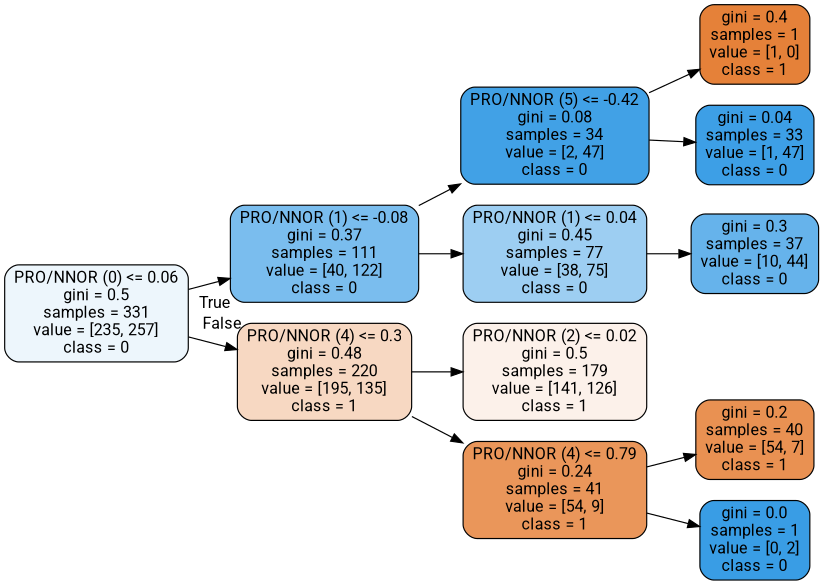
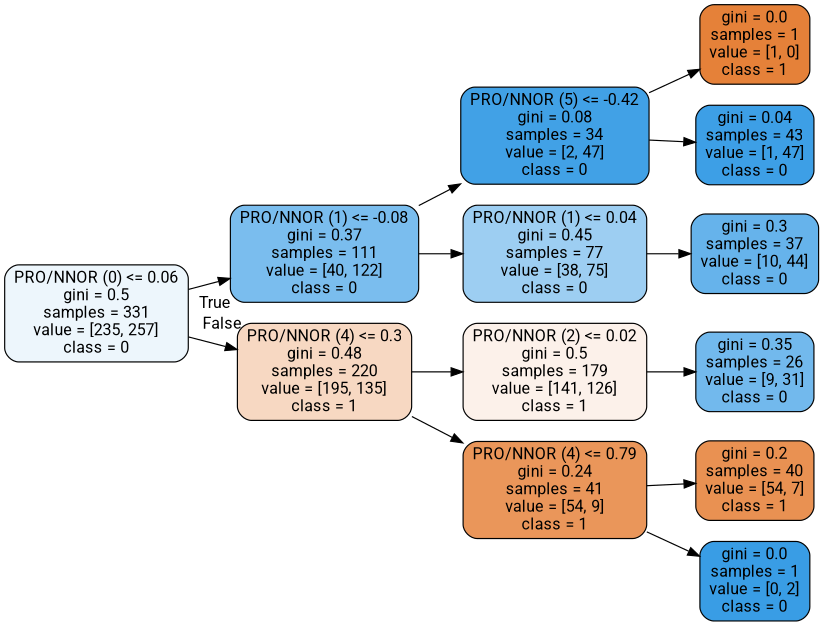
node "gini = 0.4 samples = 1 value = [1, 0] class = 1": label "gini = 0.4 samples = 1 value = [1, 0] class = 1" -> "gini = 0.0 samples = 1 value = [1, 0] class = 1"
node "gini = 0.04 samples = 33 value = [1, 47] class = 0": label "gini = 0.04 samples = 33 value = [1, 47] class = 0" -> "gini = 0.04 samples = 43 value = [1, 47] class = 0"
node "gini = 0.35 samples = 26 value = [9, 31] class = 0": added
